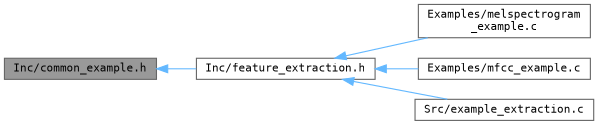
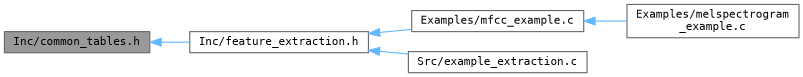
edge "Examples/melspectrogram _example.c" -> "Inc/feature_extraction.h": now "Examples/melspectrogram _example.c" -> "Examples/mfcc_example.c"
node "Inc/common_example.h": label "Inc/common_example.h" -> "Inc/common_tables.h"
